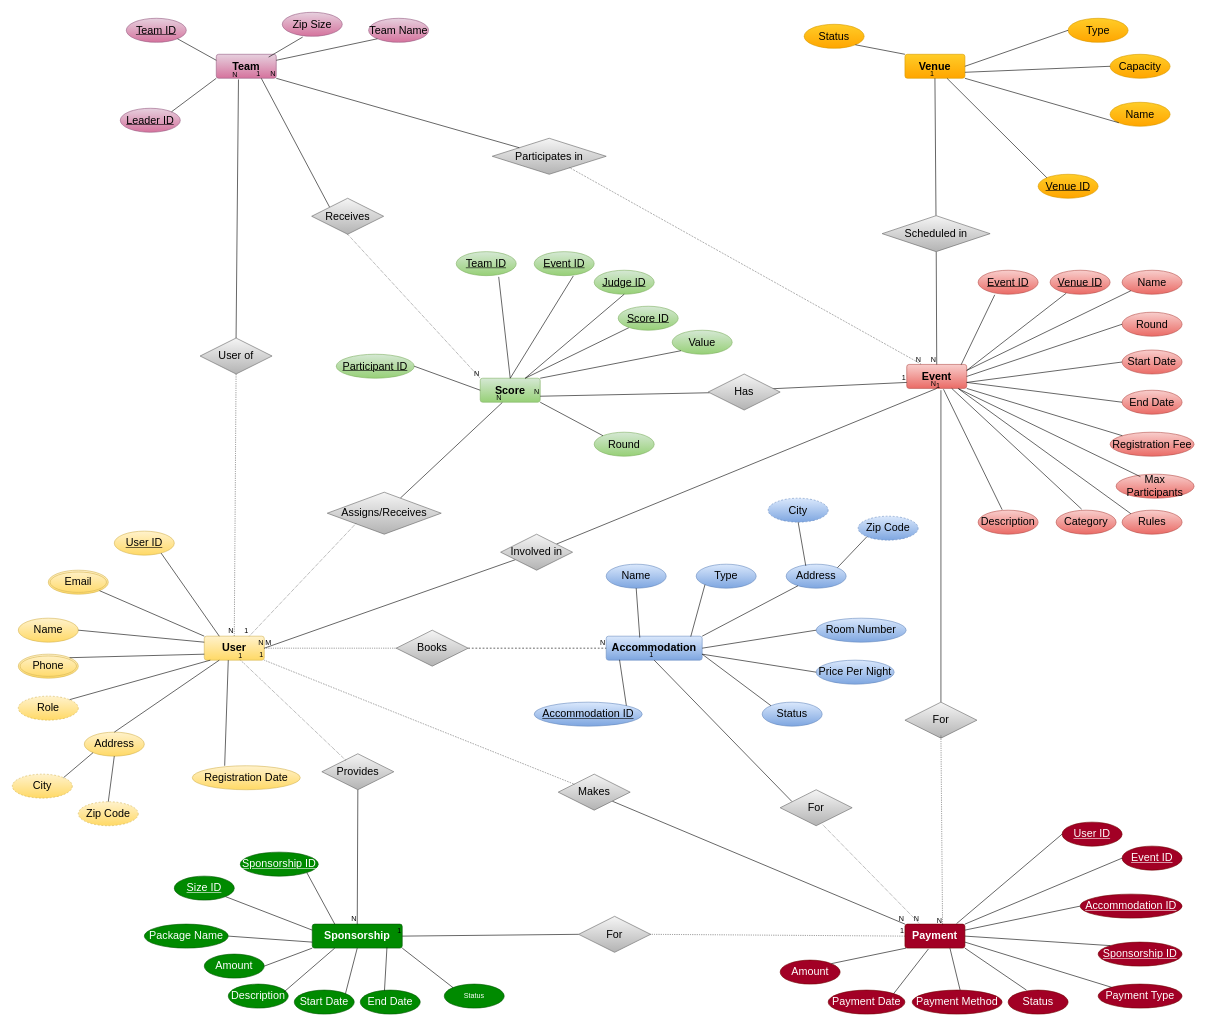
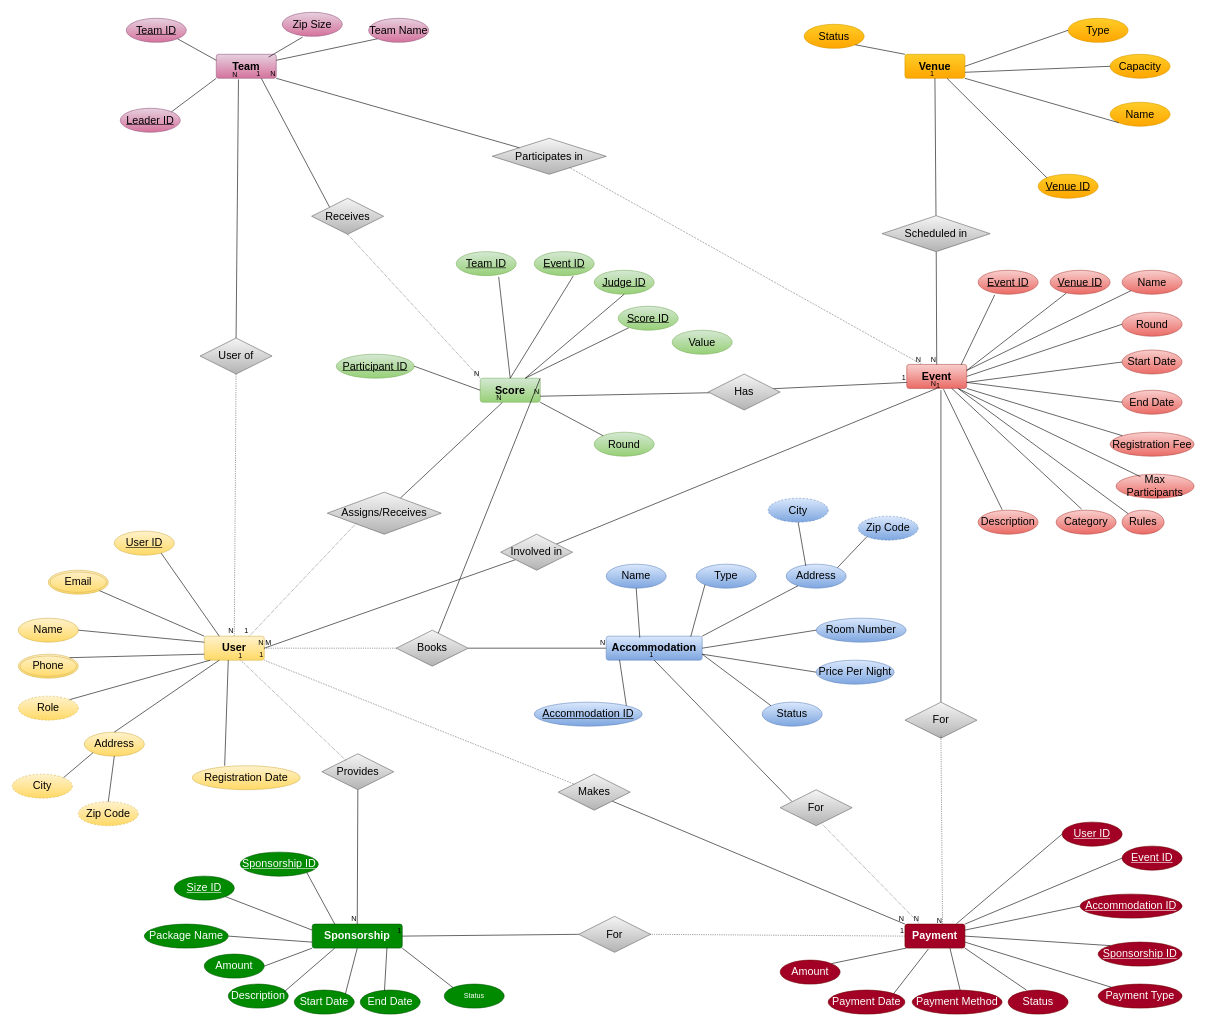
edge "Value" -- "Score": now "Books" -- "Score"
node "Rules": size 60x24 -> 42x24
edge "Books" -- "Accommodation": style dashed -> solid
